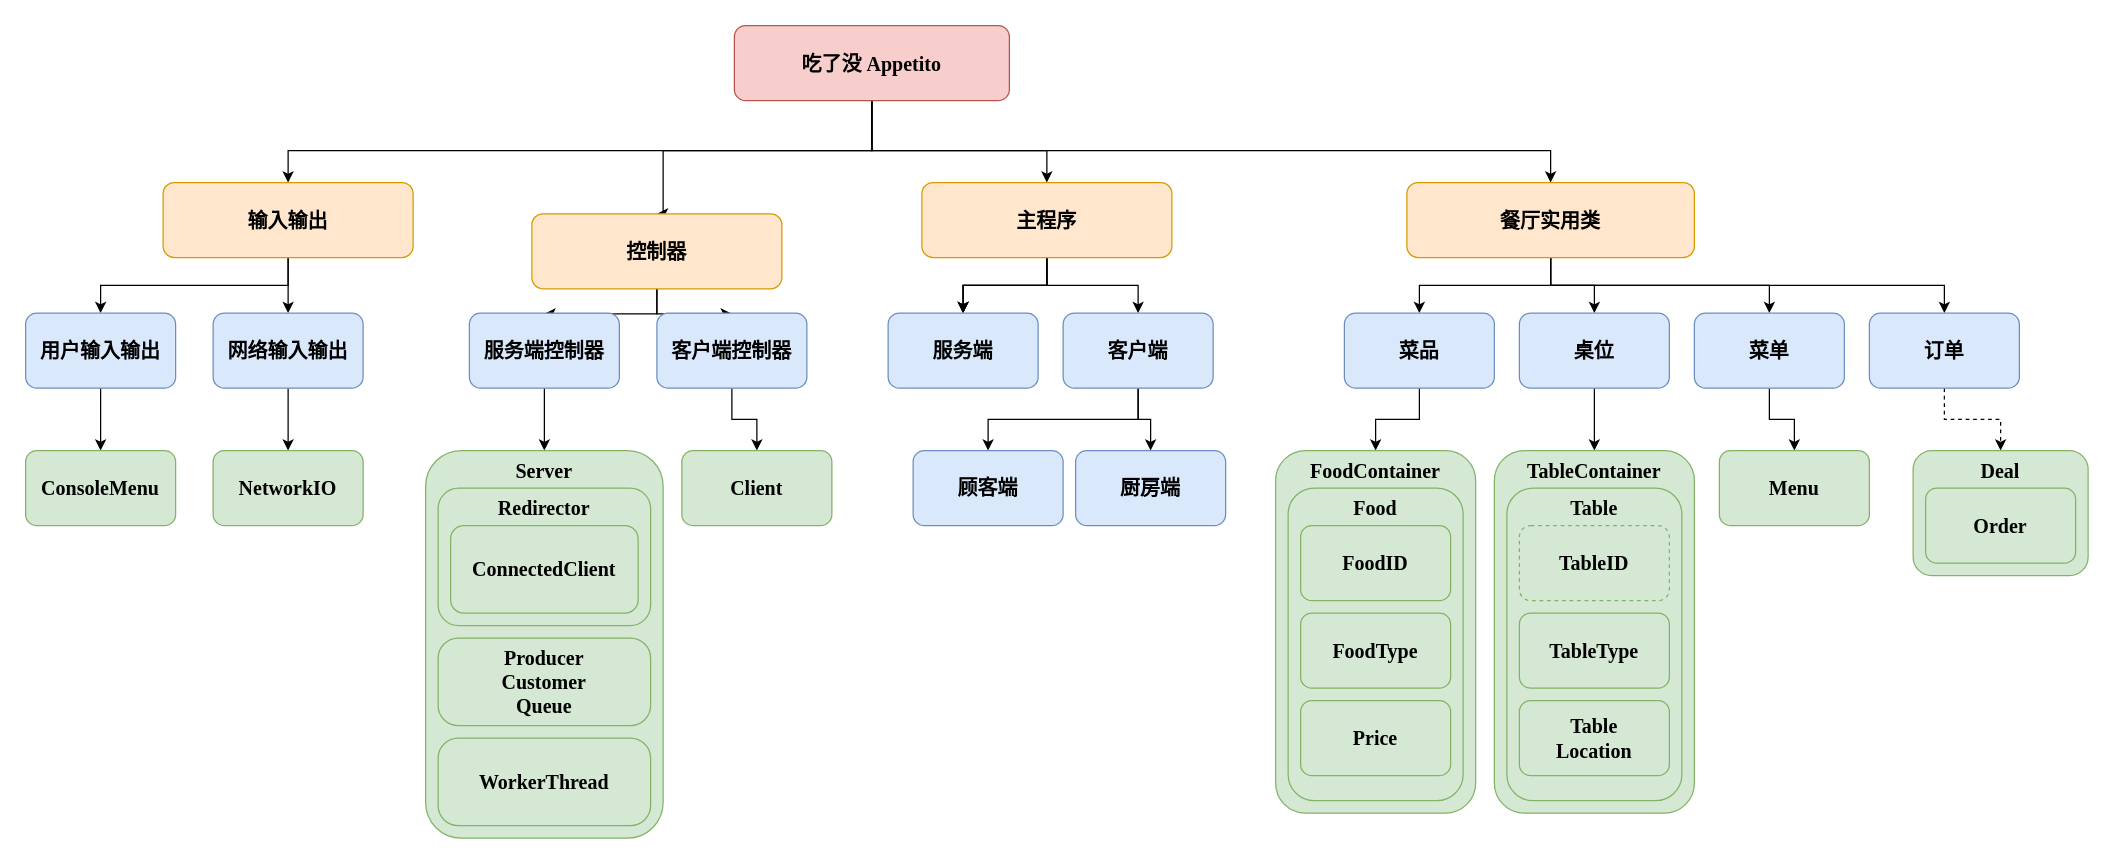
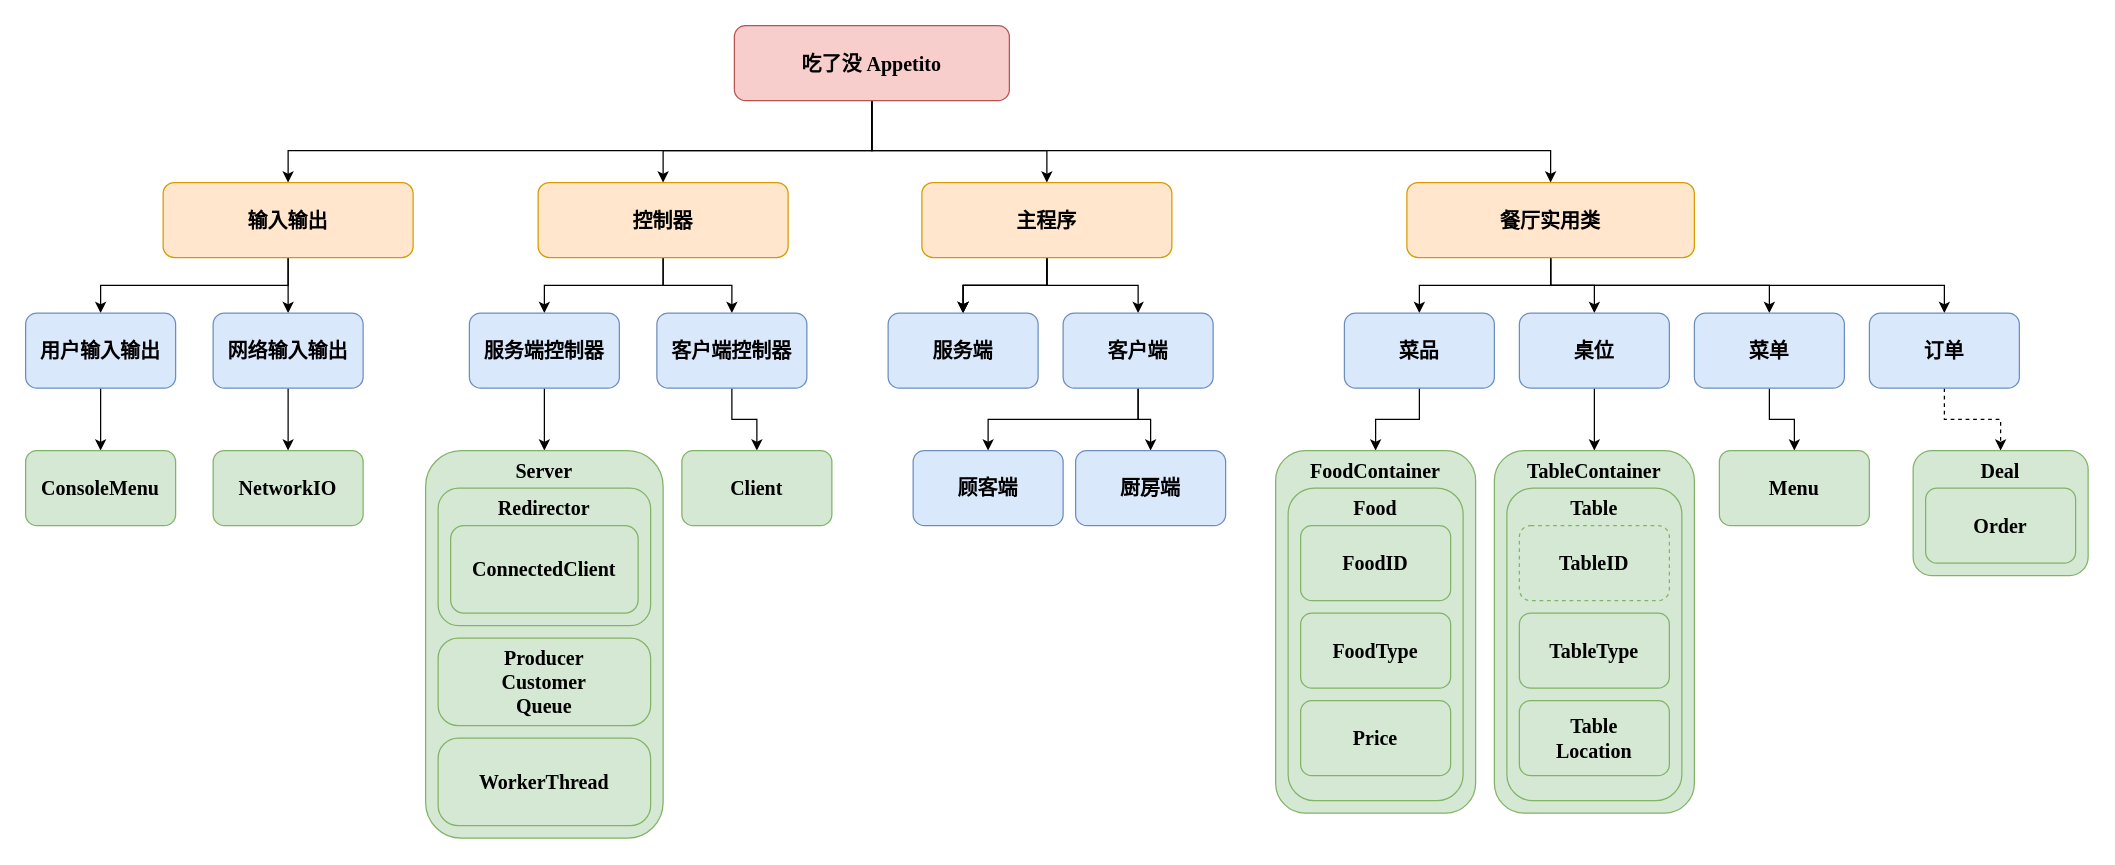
node "控制器": moved (657, 251) -> (663, 220)
